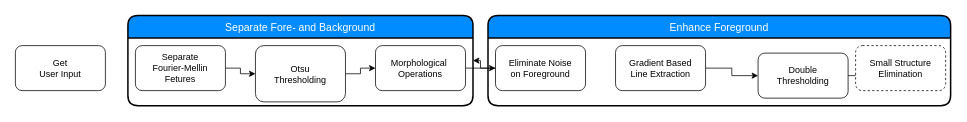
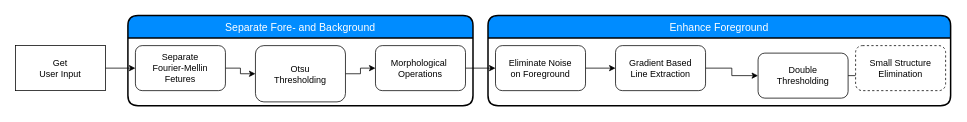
edge "Eliminate Noise on Foreground" -> "Separate Fore- and Background": now "Eliminate Noise on Foreground" -> "Gradient Based Line Extraction"
node "Get User Input": shape rounded rectangle -> rectangle
edge "Get User Input" -> "Separate Fourier-Mellin Fetures": added
